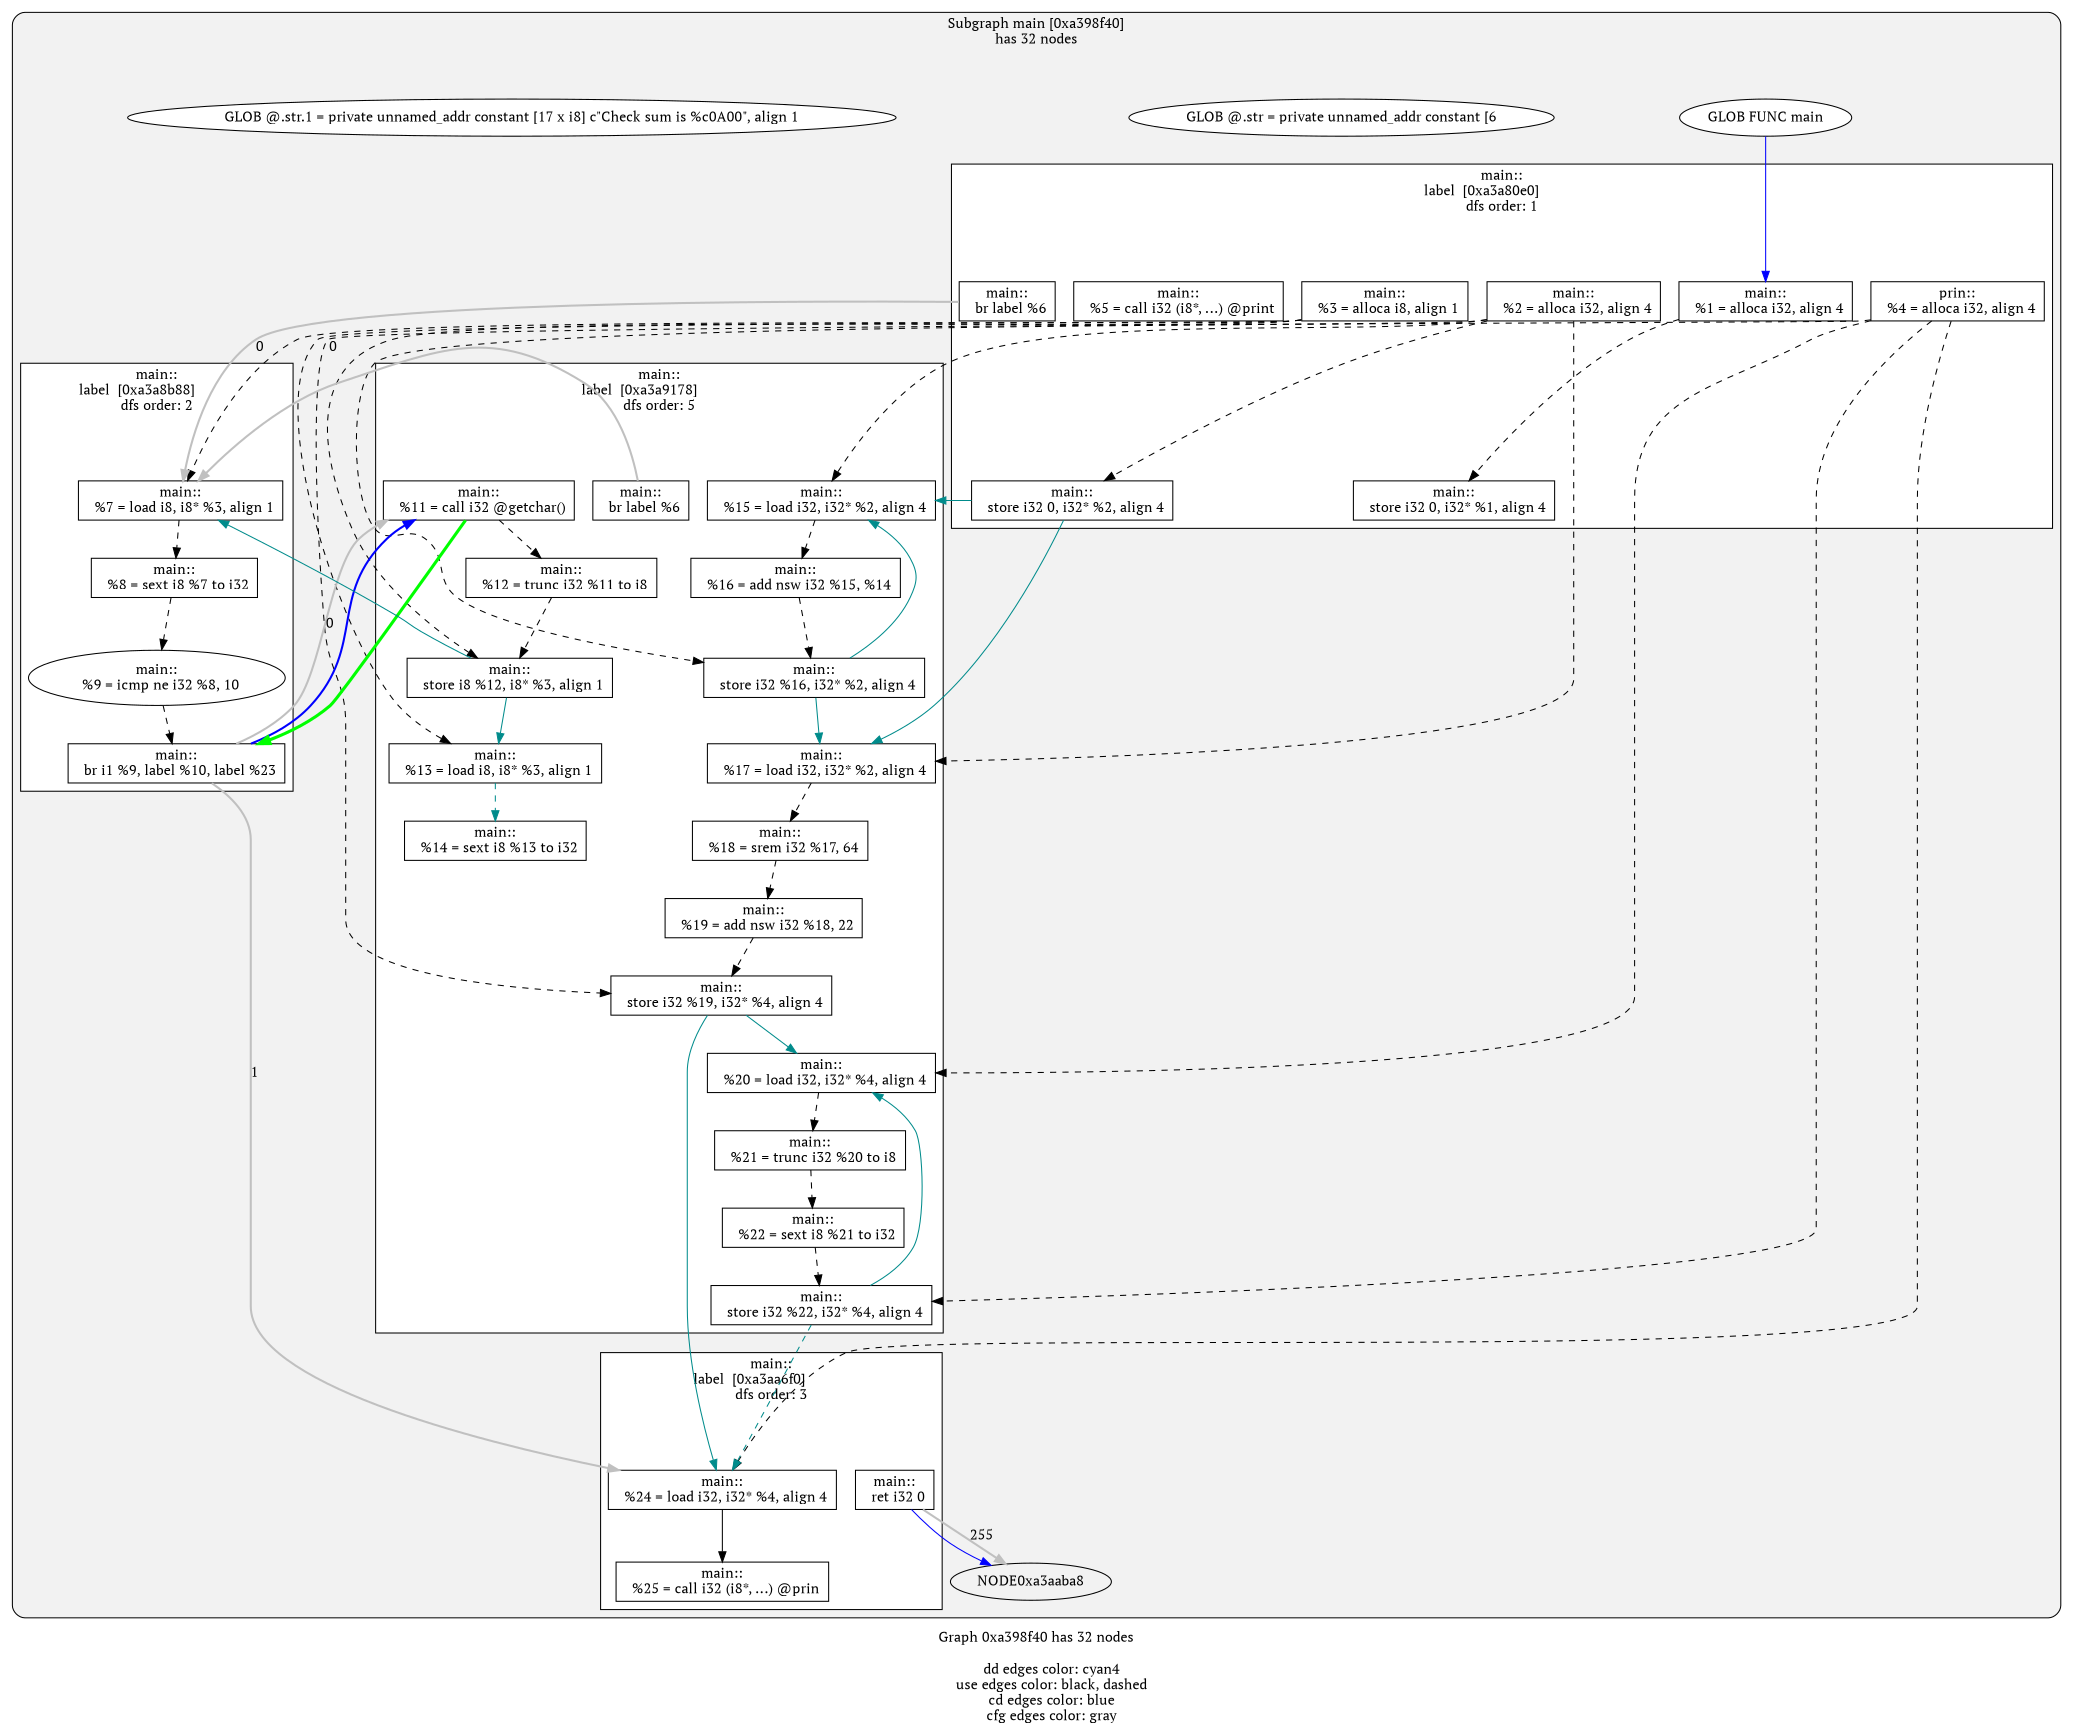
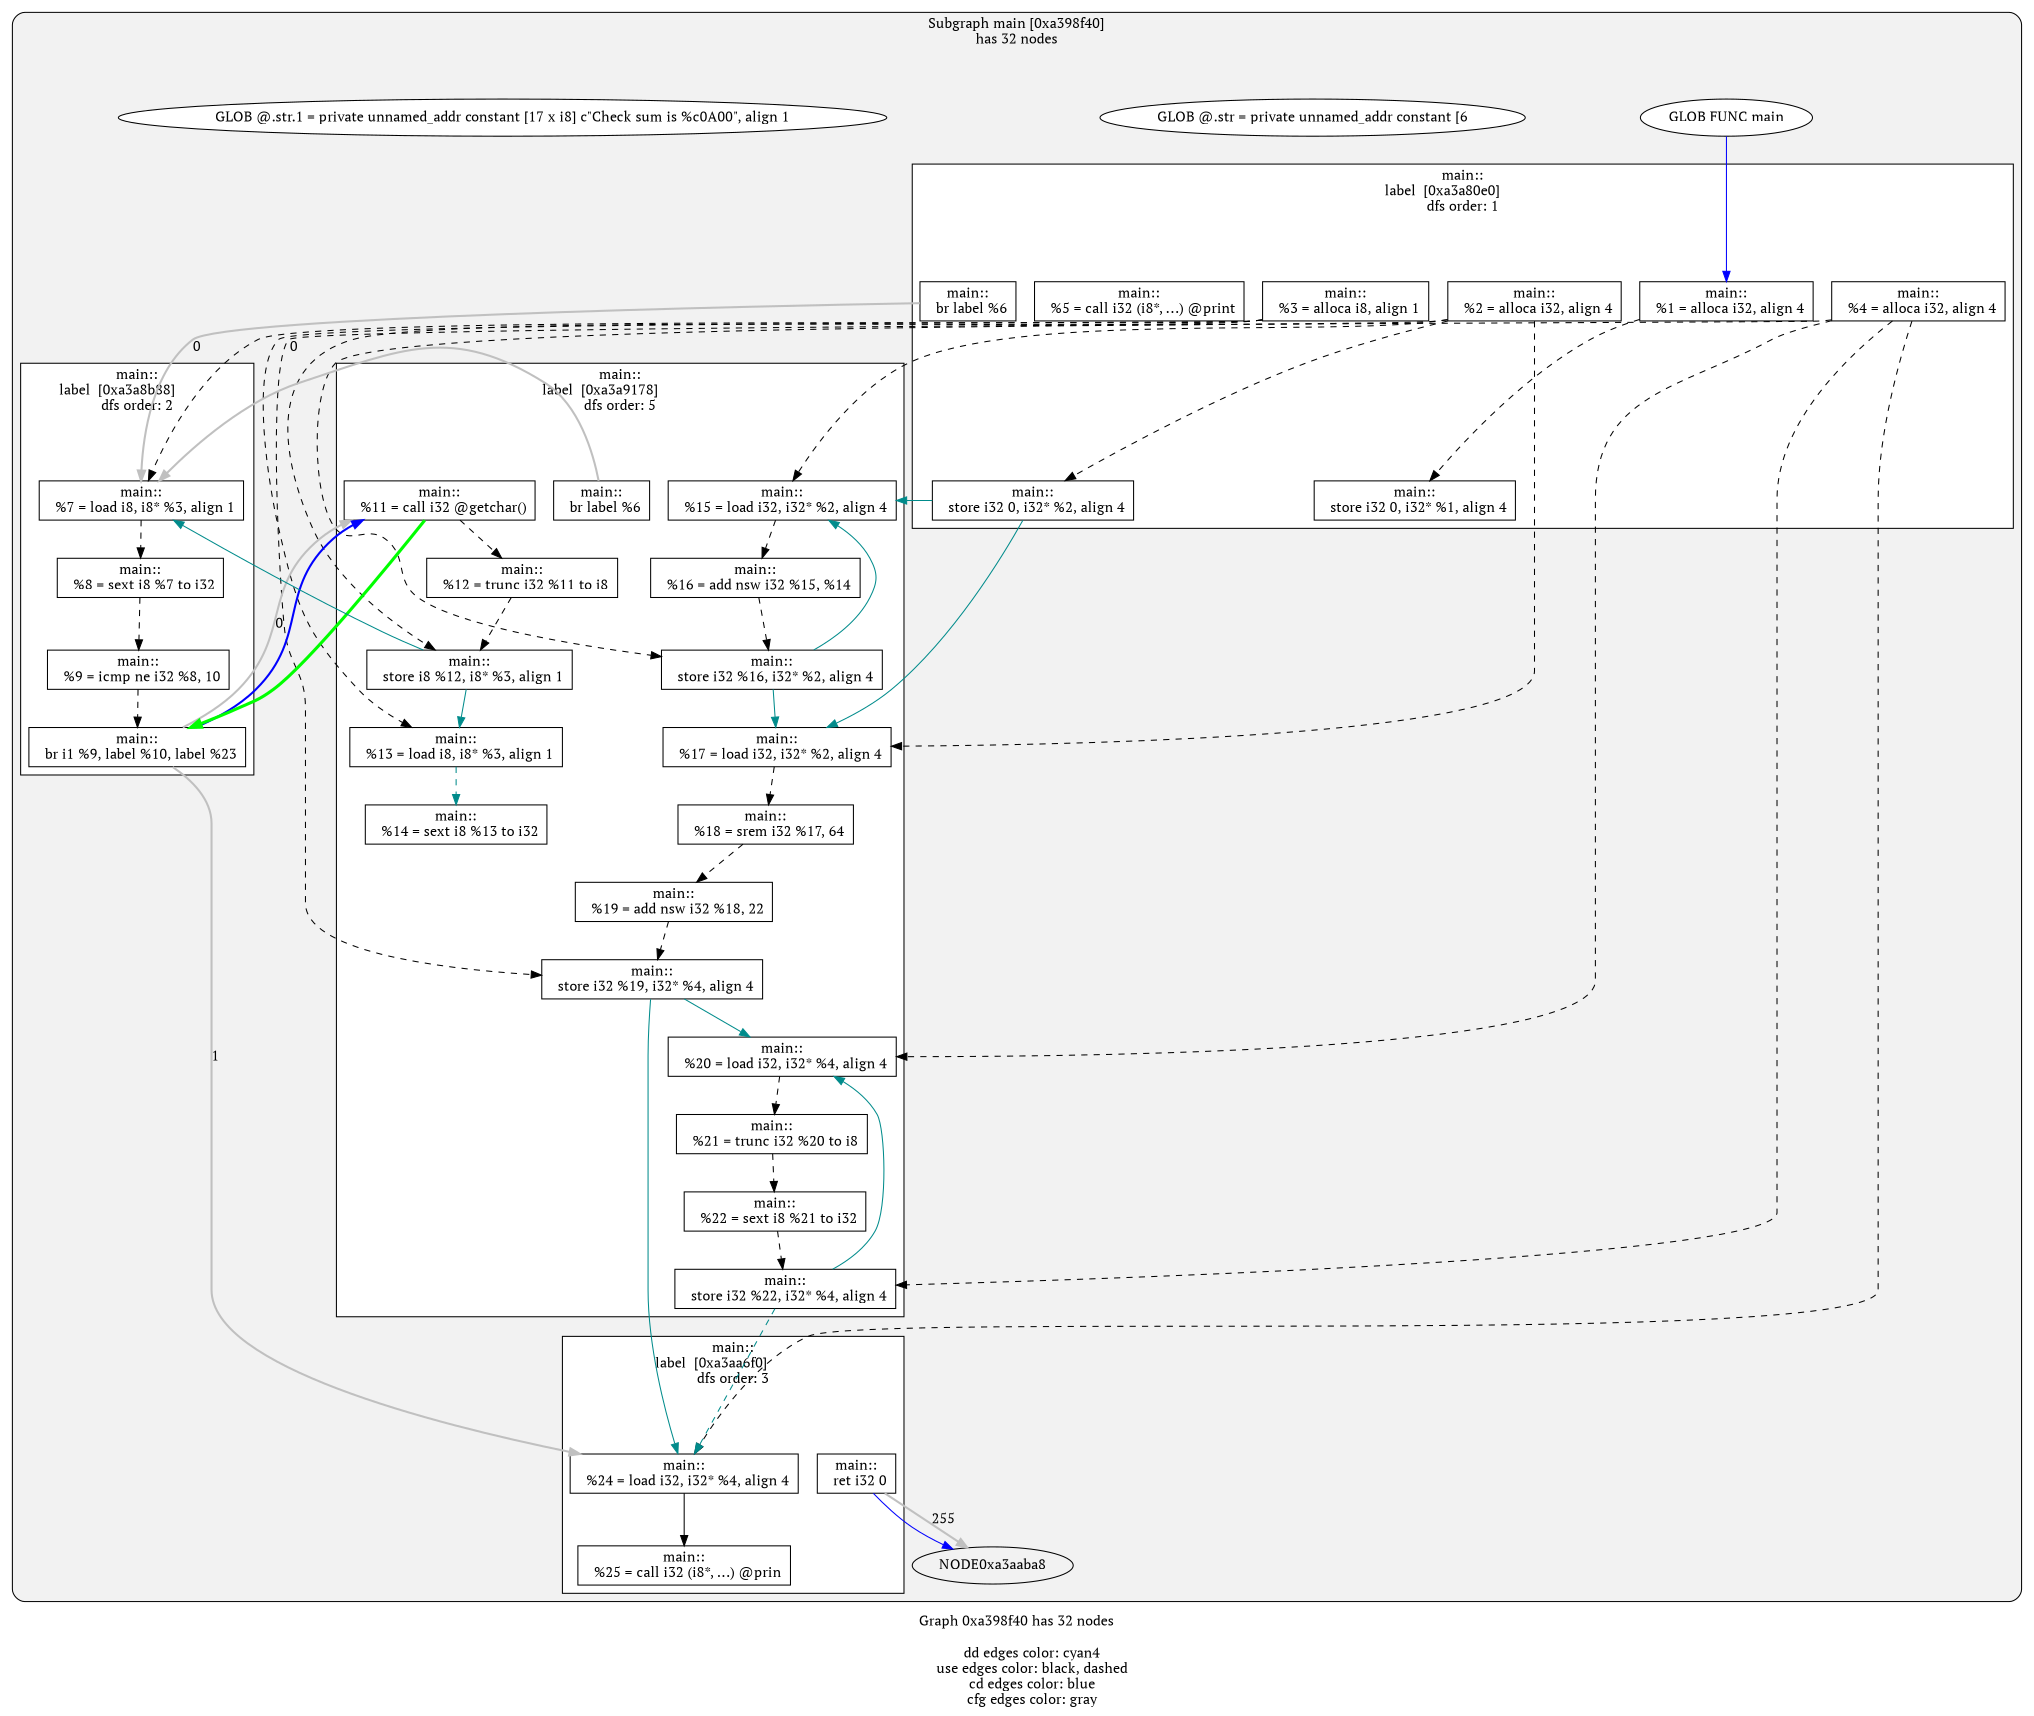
node "prin:: %4 = alloca i32, align 4": label "prin:: %4 = alloca i32, align 4" -> "main:: %4 = alloca i32, align 4"
node "main:: %9 = icmp ne i32 %8, 10": shape ellipse -> box
